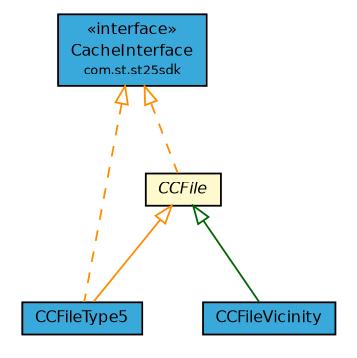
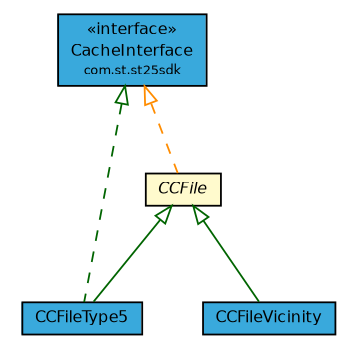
edge "CCFileType5" -> "CacheInterface": color darkorange -> darkgreen
edge "CCFileType5" -> "CCFile": color darkorange -> darkgreen
